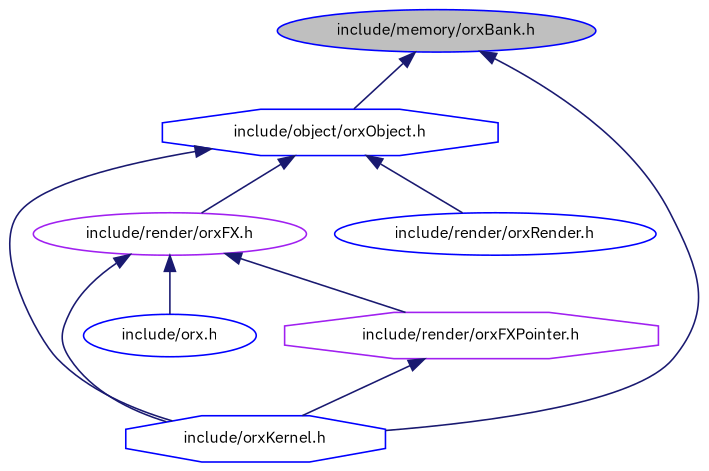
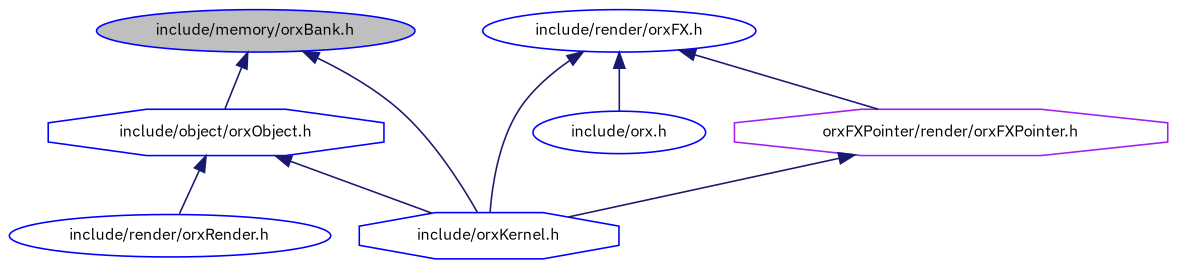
edge "include/render/orxFX.h" -> "include/object/orxObject.h": removed
node "include/render/orxFX.h": color purple -> blue
node "include/render/orxFXPointer.h": label "include/render/orxFXPointer.h" -> "orxFXPointer/render/orxFXPointer.h"
